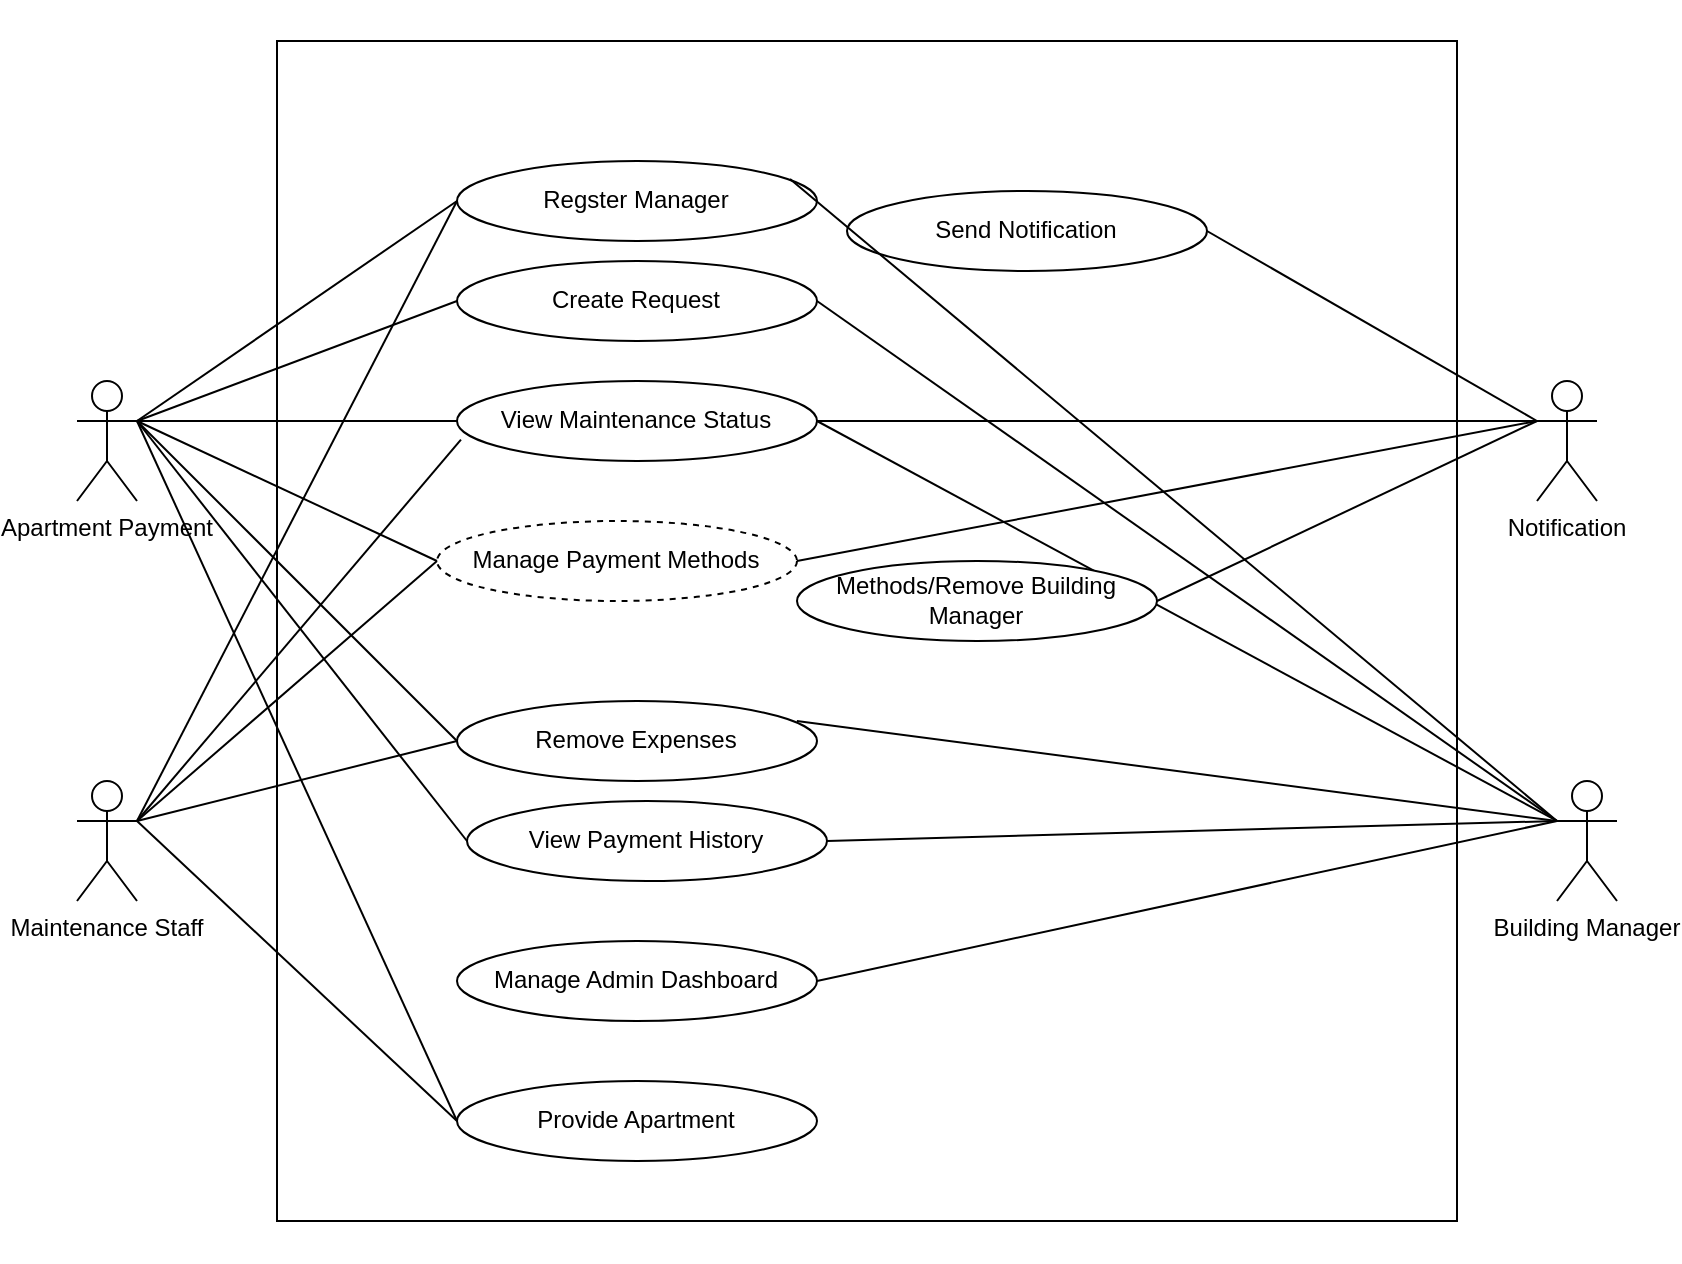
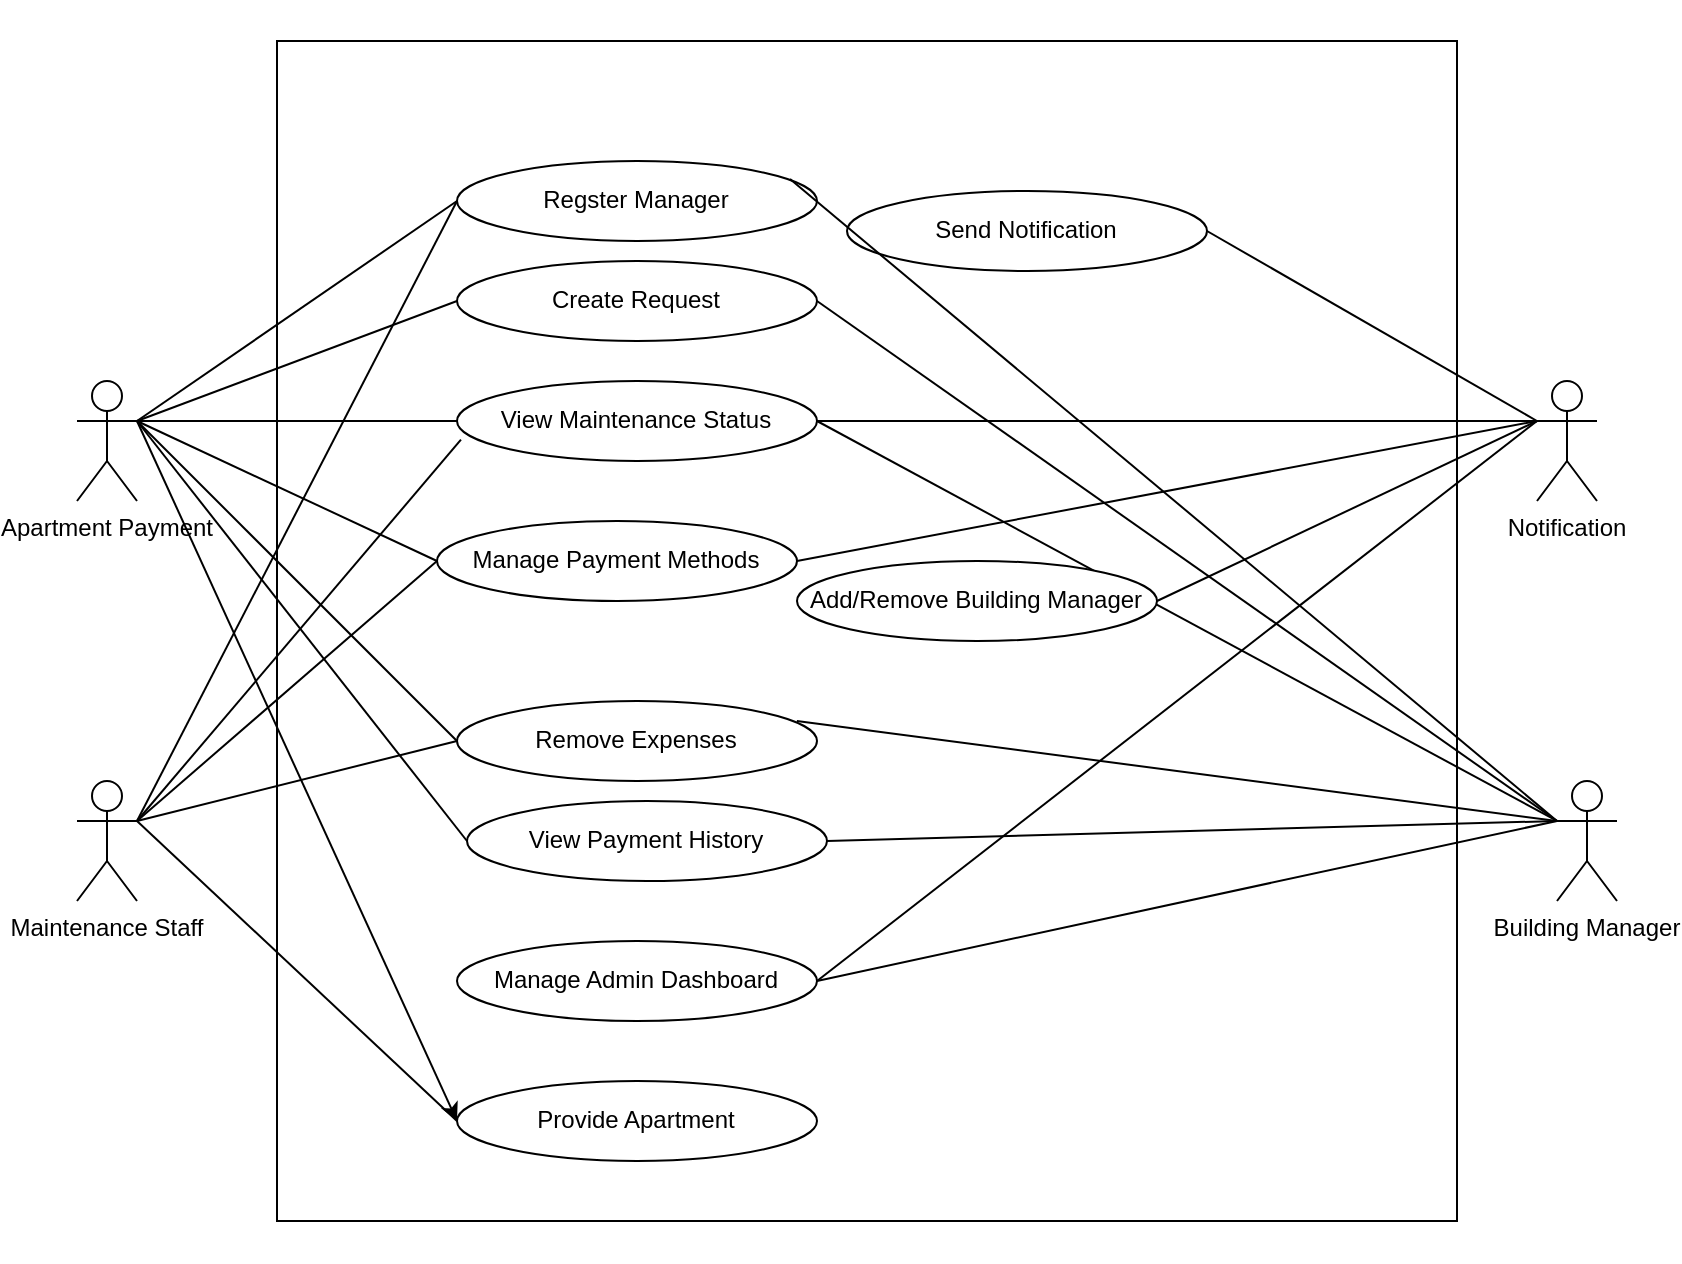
edge "Notification" -- "Manage Admin Dashboard": added
node "Manage Payment Methods": style dashed -> solid
node "Methods/Remove Building Manager": label "Methods/Remove Building Manager" -> "Add/Remove Building Manager"
edge "Apartment Payment" -- "Provide Apartment": arrowhead none -> classic
